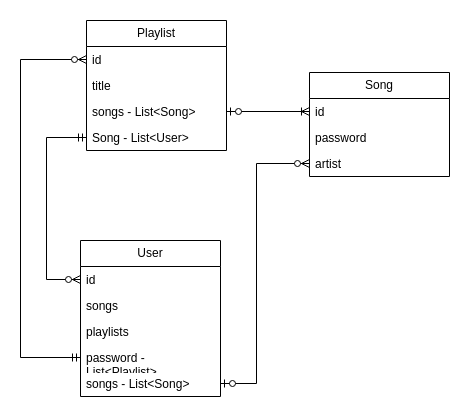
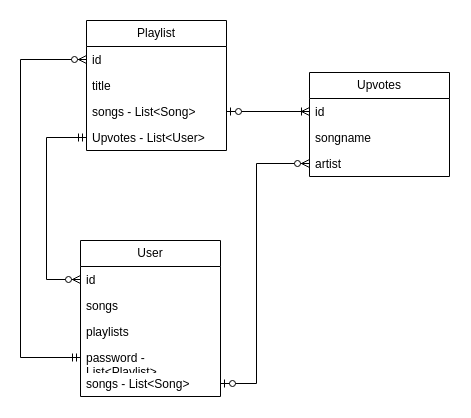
node "Song": label "Song" -> "Upvotes"
node "Song - List<User>": label "Song - List<User>" -> "Upvotes - List<User>"
node "password": label "password" -> "songname"
